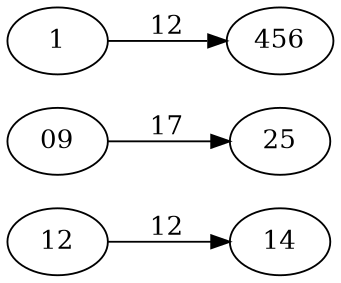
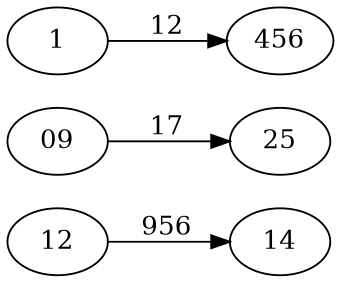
edge "12" -> "14": label "12" -> "956"
